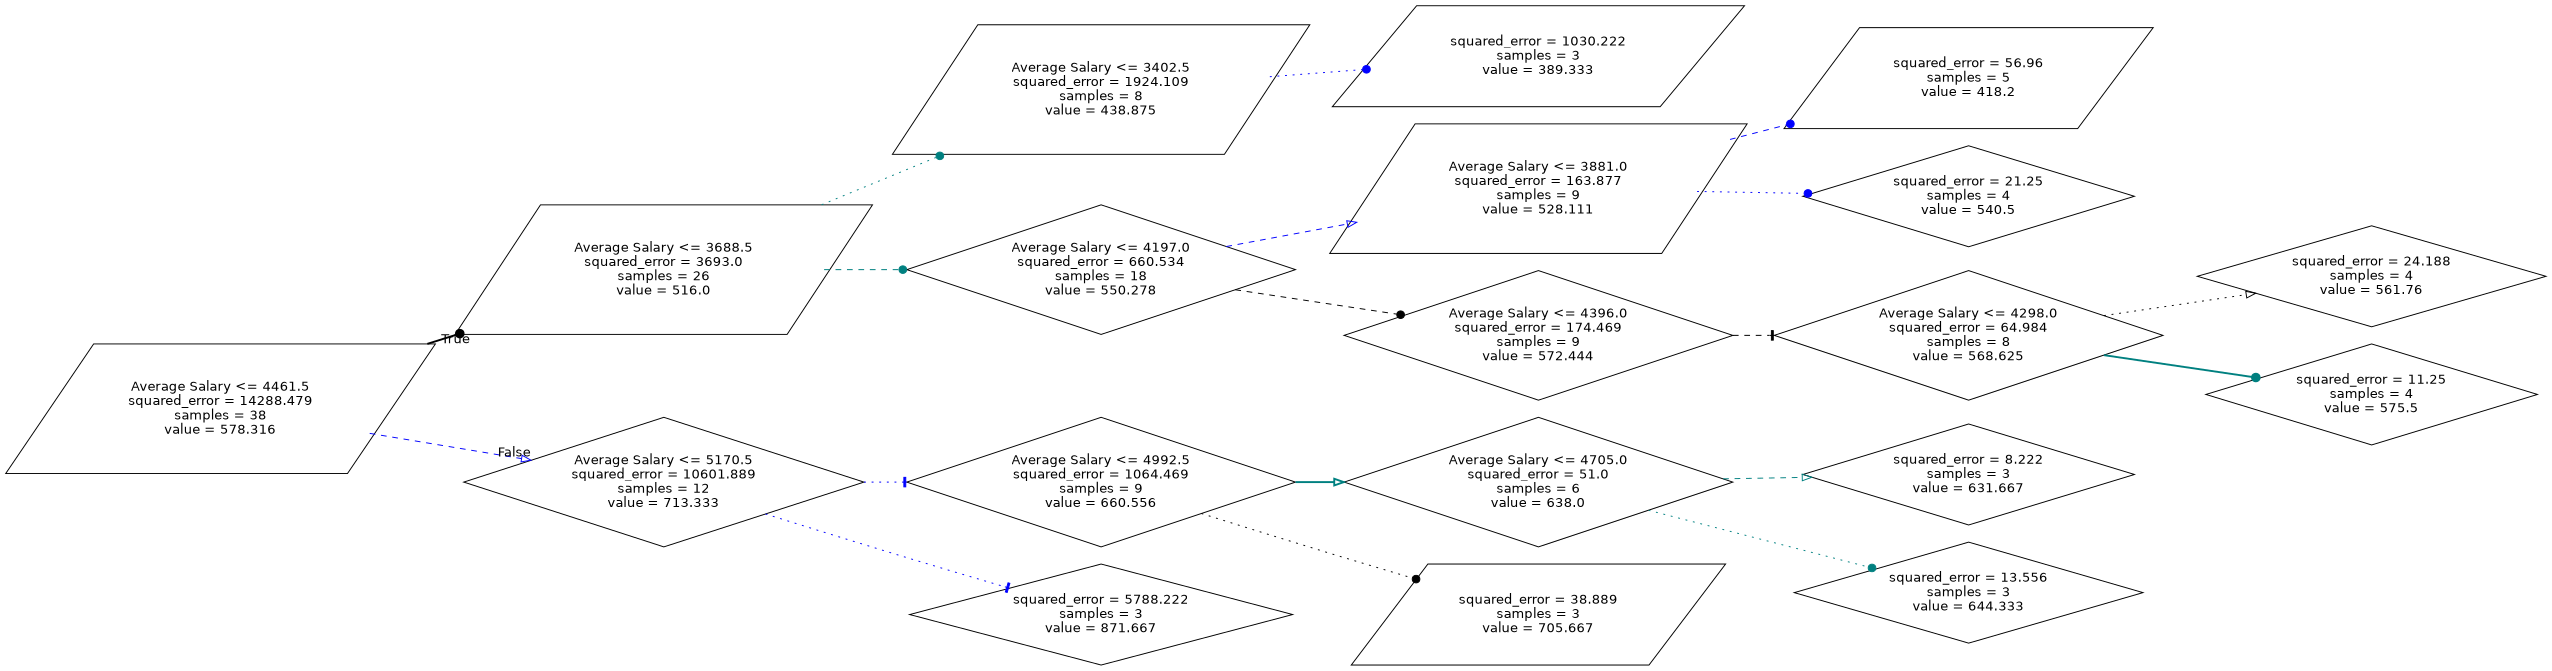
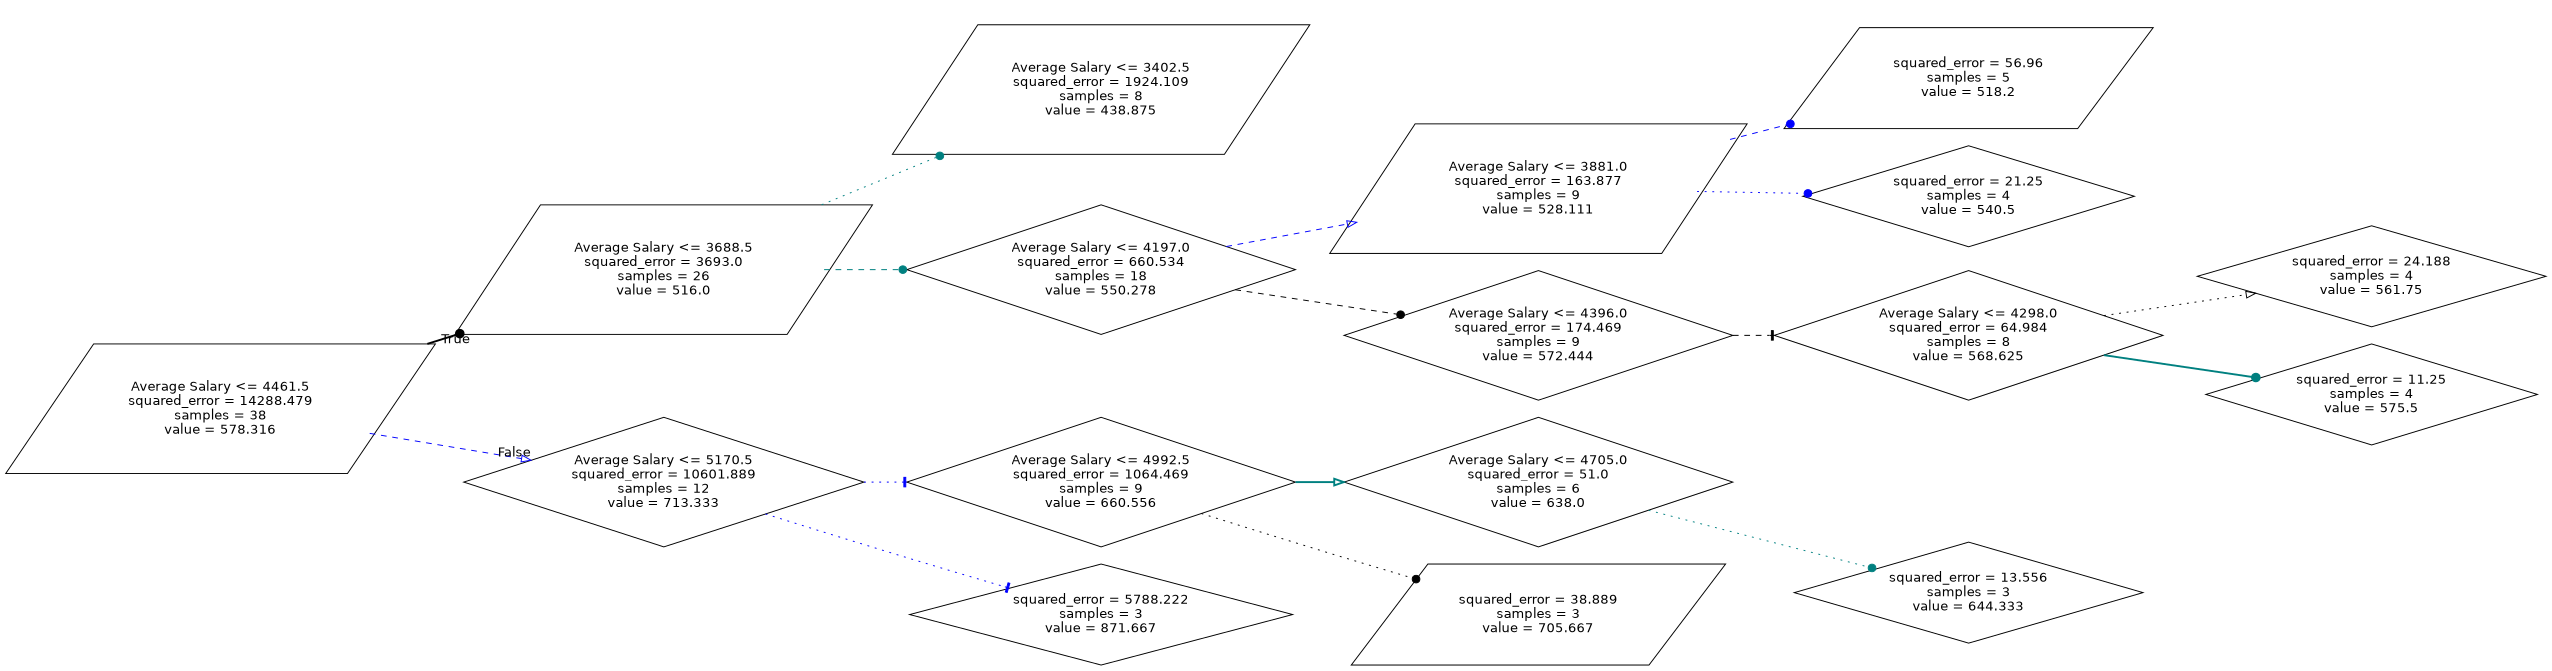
node "squared_error = 1030.222 samples = 3 value = 389.333": removed
node "squared_error = 56.96 samples = 5 value = 418.2": label "squared_error = 56.96 samples = 5 value = 418.2" -> "squared_error = 56.96 samples = 5 value = 518.2"
node "squared_error = 24.188 samples = 4 value = 561.76": label "squared_error = 24.188 samples = 4 value = 561.76" -> "squared_error = 24.188 samples = 4 value = 561.75"
node "squared_error = 8.222 samples = 3 value = 631.667": removed
